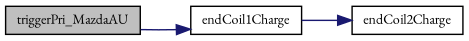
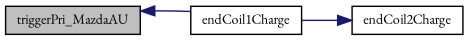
edge "triggerPri_MazdaAU" -> "endCoil1Charge": reversed
